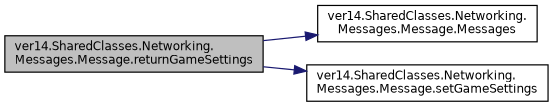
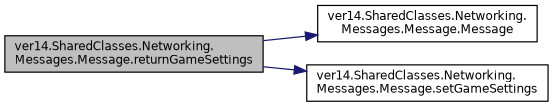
node "ver14.SharedClasses.Networking. Messages.Message.Messages": label "ver14.SharedClasses.Networking. Messages.Message.Messages" -> "ver14.SharedClasses.Networking. Messages.Message.Message"
